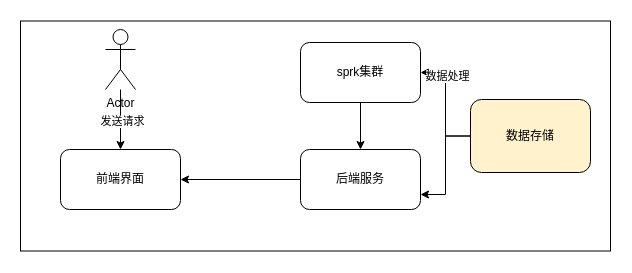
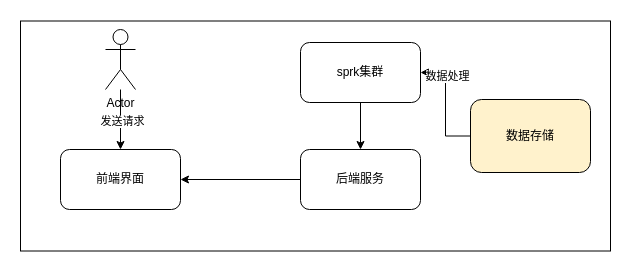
edge "数据存储" -> "后端服务": removed
